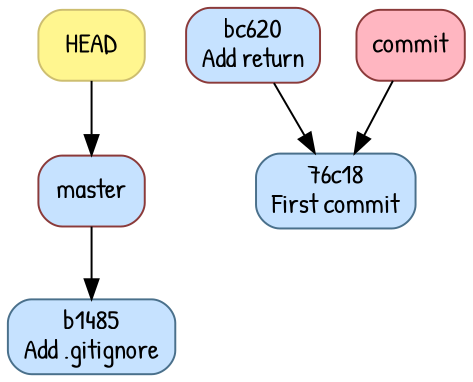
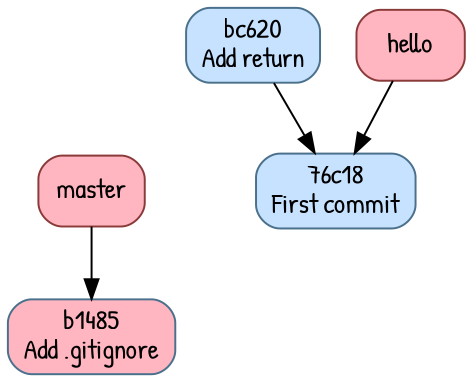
node "HEAD": removed
node "bc620 Add return": color indianred4 -> skyblue4
node "commit": label "commit" -> "hello"
node "master": fillcolor slategray1 -> lightpink
node "b1485 Add .gitignore": fillcolor slategray1 -> lightpink
